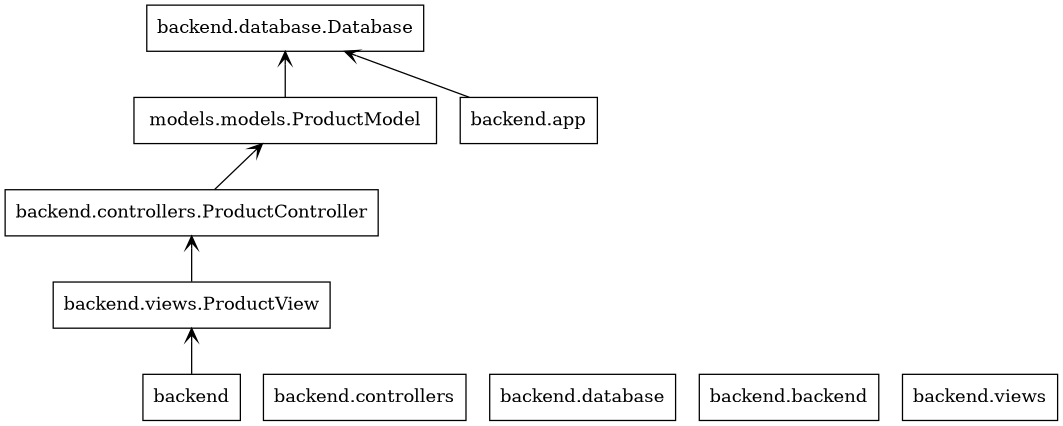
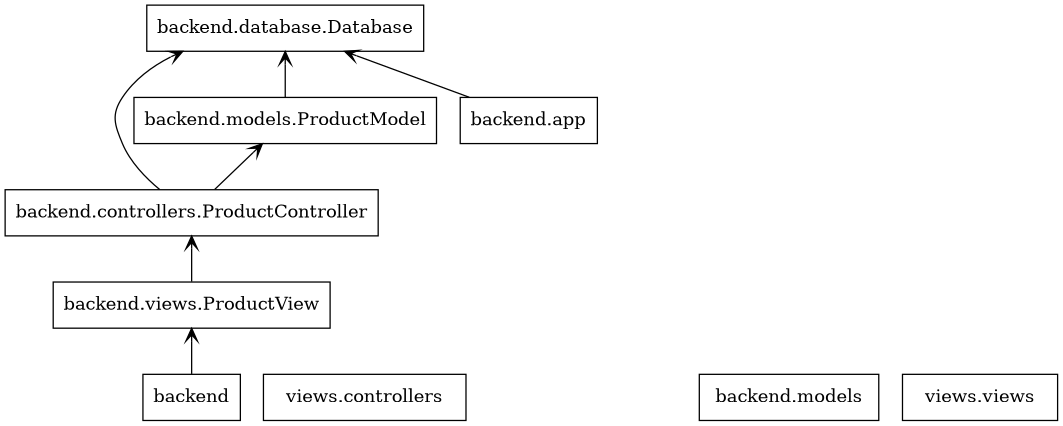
edge "backend.controllers.ProductController" -> "backend.database.Database": added
node "models.models.ProductModel": label "models.models.ProductModel" -> "backend.models.ProductModel"
node "backend.controllers": label "backend.controllers" -> "views.controllers"
node "backend.database": removed
node "backend.backend": label "backend.backend" -> "backend.models"
node "backend.views": label "backend.views" -> "views.views"
